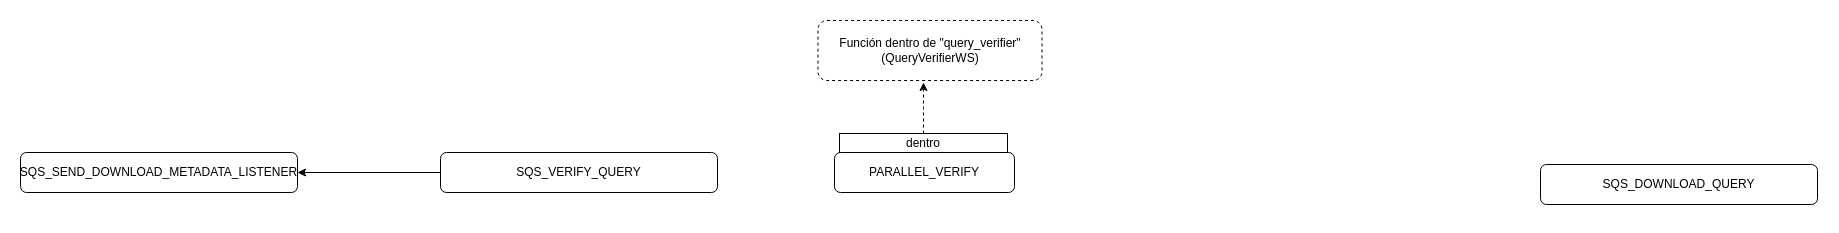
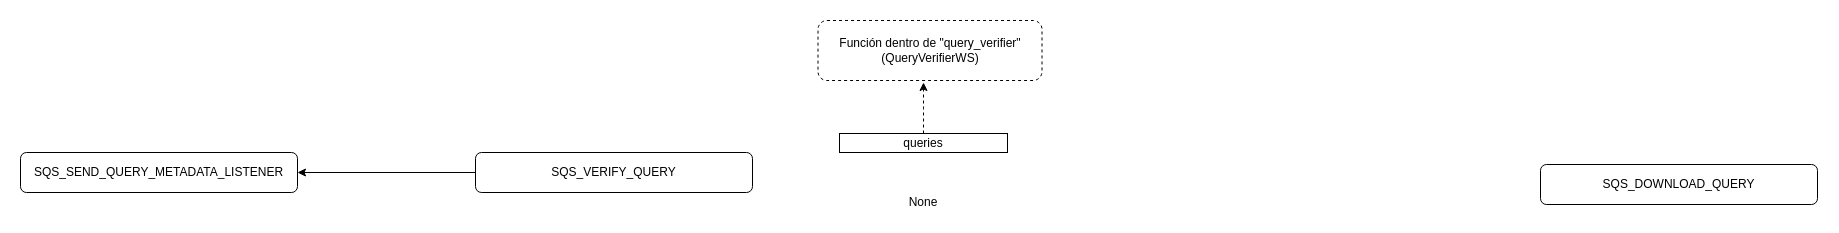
node "dentro": label "dentro" -> "queries"
node "SQS_SEND_DOWNLOAD_METADATA_LISTENER": label "SQS_SEND_DOWNLOAD_METADATA_LISTENER" -> "SQS_SEND_QUERY_METADATA_LISTENER"
node "SQS_VERIFY_QUERY": moved (579, 173) -> (614, 173)
node "PARALLEL_VERIFY": removed
node "None": added
